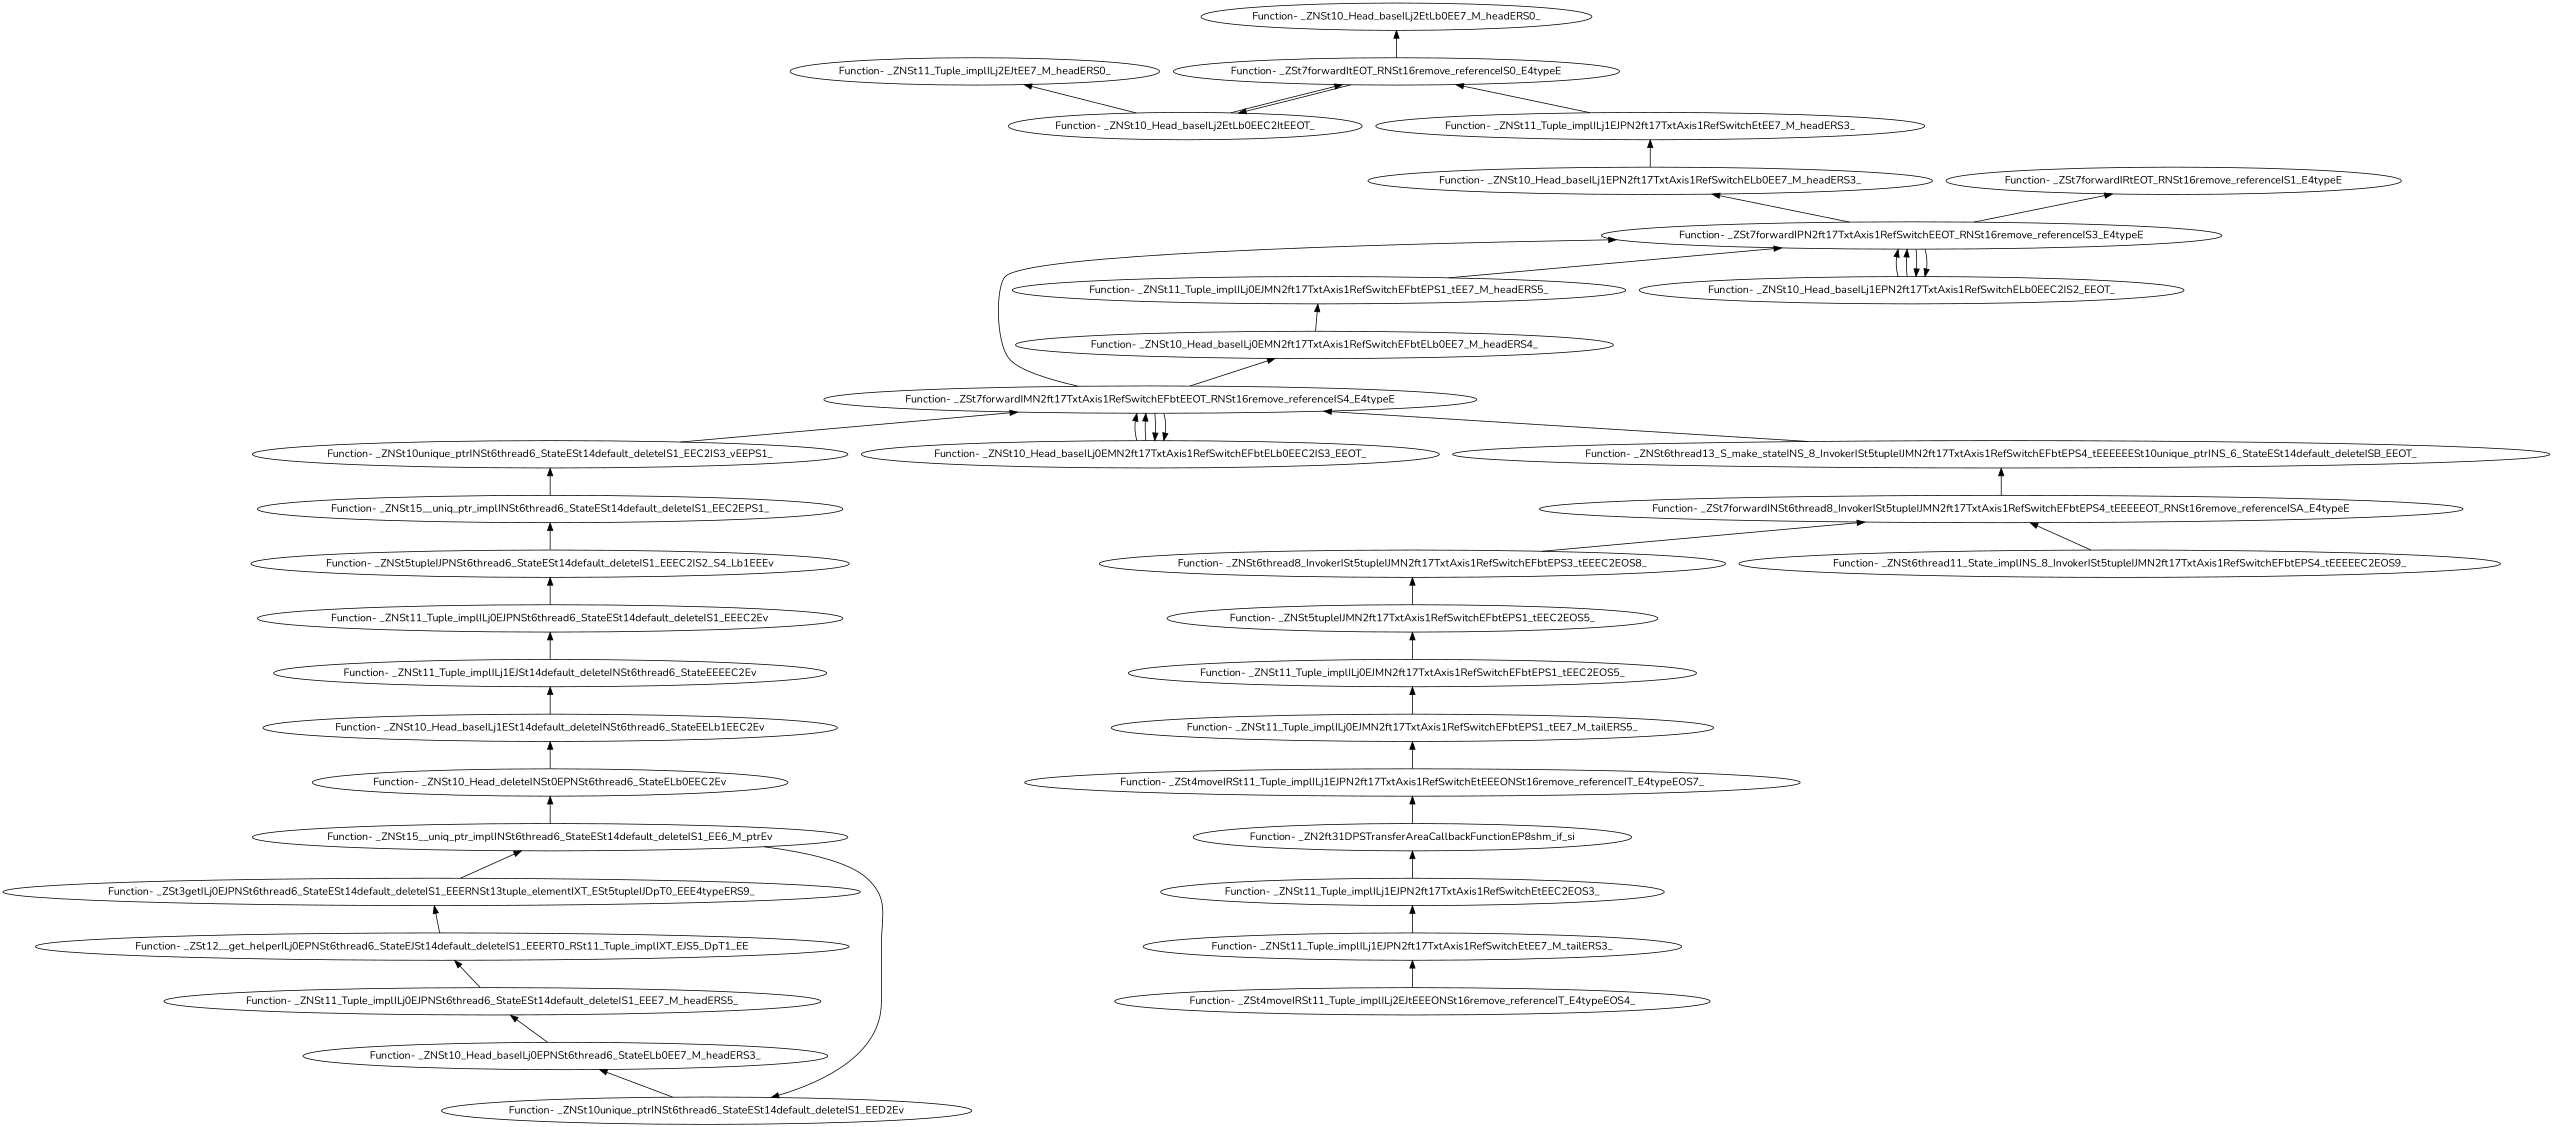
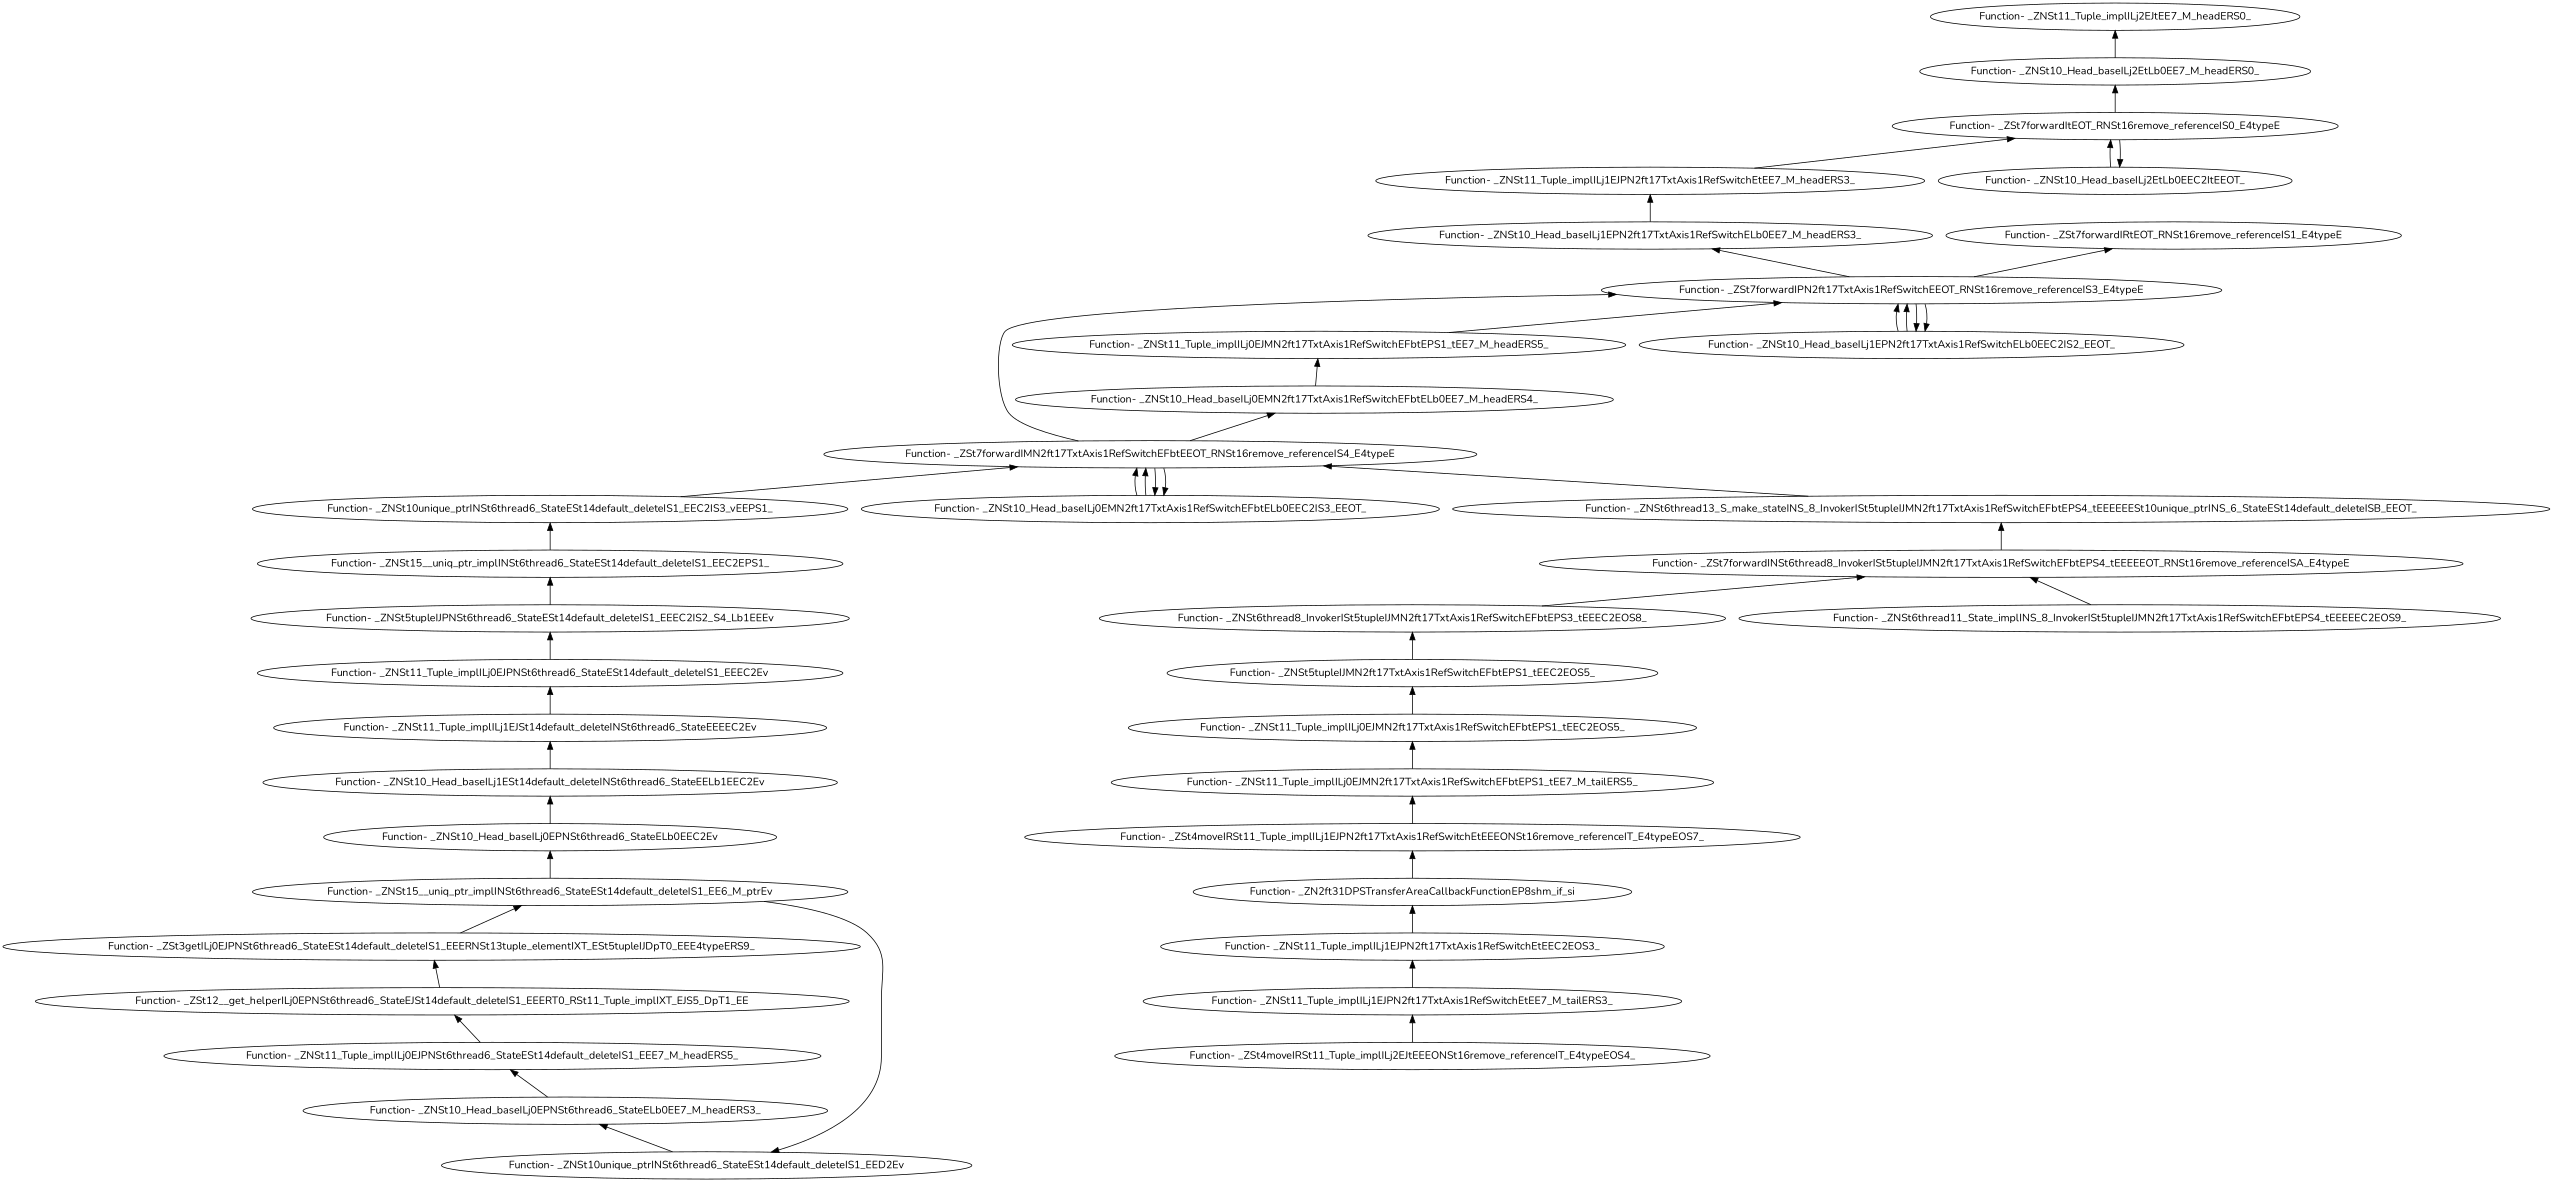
edge "Function- _ZNSt10_Head_baseILj2EtLb0EEC2ItEEOT_" -> "Function- _ZNSt11_Tuple_implILj2EJtEE7_M_headERS0_": now "Function- _ZNSt10_Head_baseILj2EtLb0EE7_M_headERS0_" -> "Function- _ZNSt11_Tuple_implILj2EJtEE7_M_headERS0_"
node "Function- _ZNSt10_Head_deleteINSt0EPNSt6thread6_StateELb0EEC2Ev": label "Function- _ZNSt10_Head_deleteINSt0EPNSt6thread6_StateELb0EEC2Ev" -> "Function- _ZNSt10_Head_baseILj0EPNSt6thread6_StateELb0EEC2Ev"
